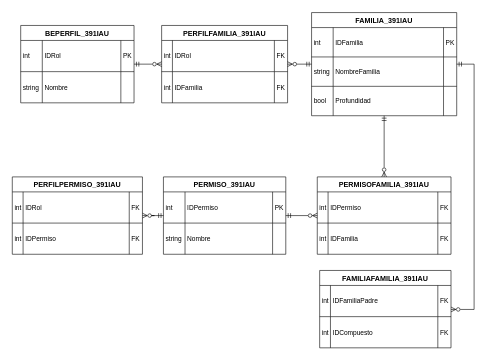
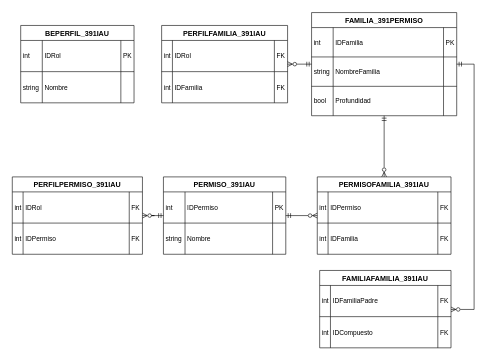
node "FAMILIA_391IAU": label "FAMILIA_391IAU" -> "FAMILIA_391PERMISO"
edge "BEPERFIL_391IAU" -- "PERFILFAMILIA_391IAU": removed
